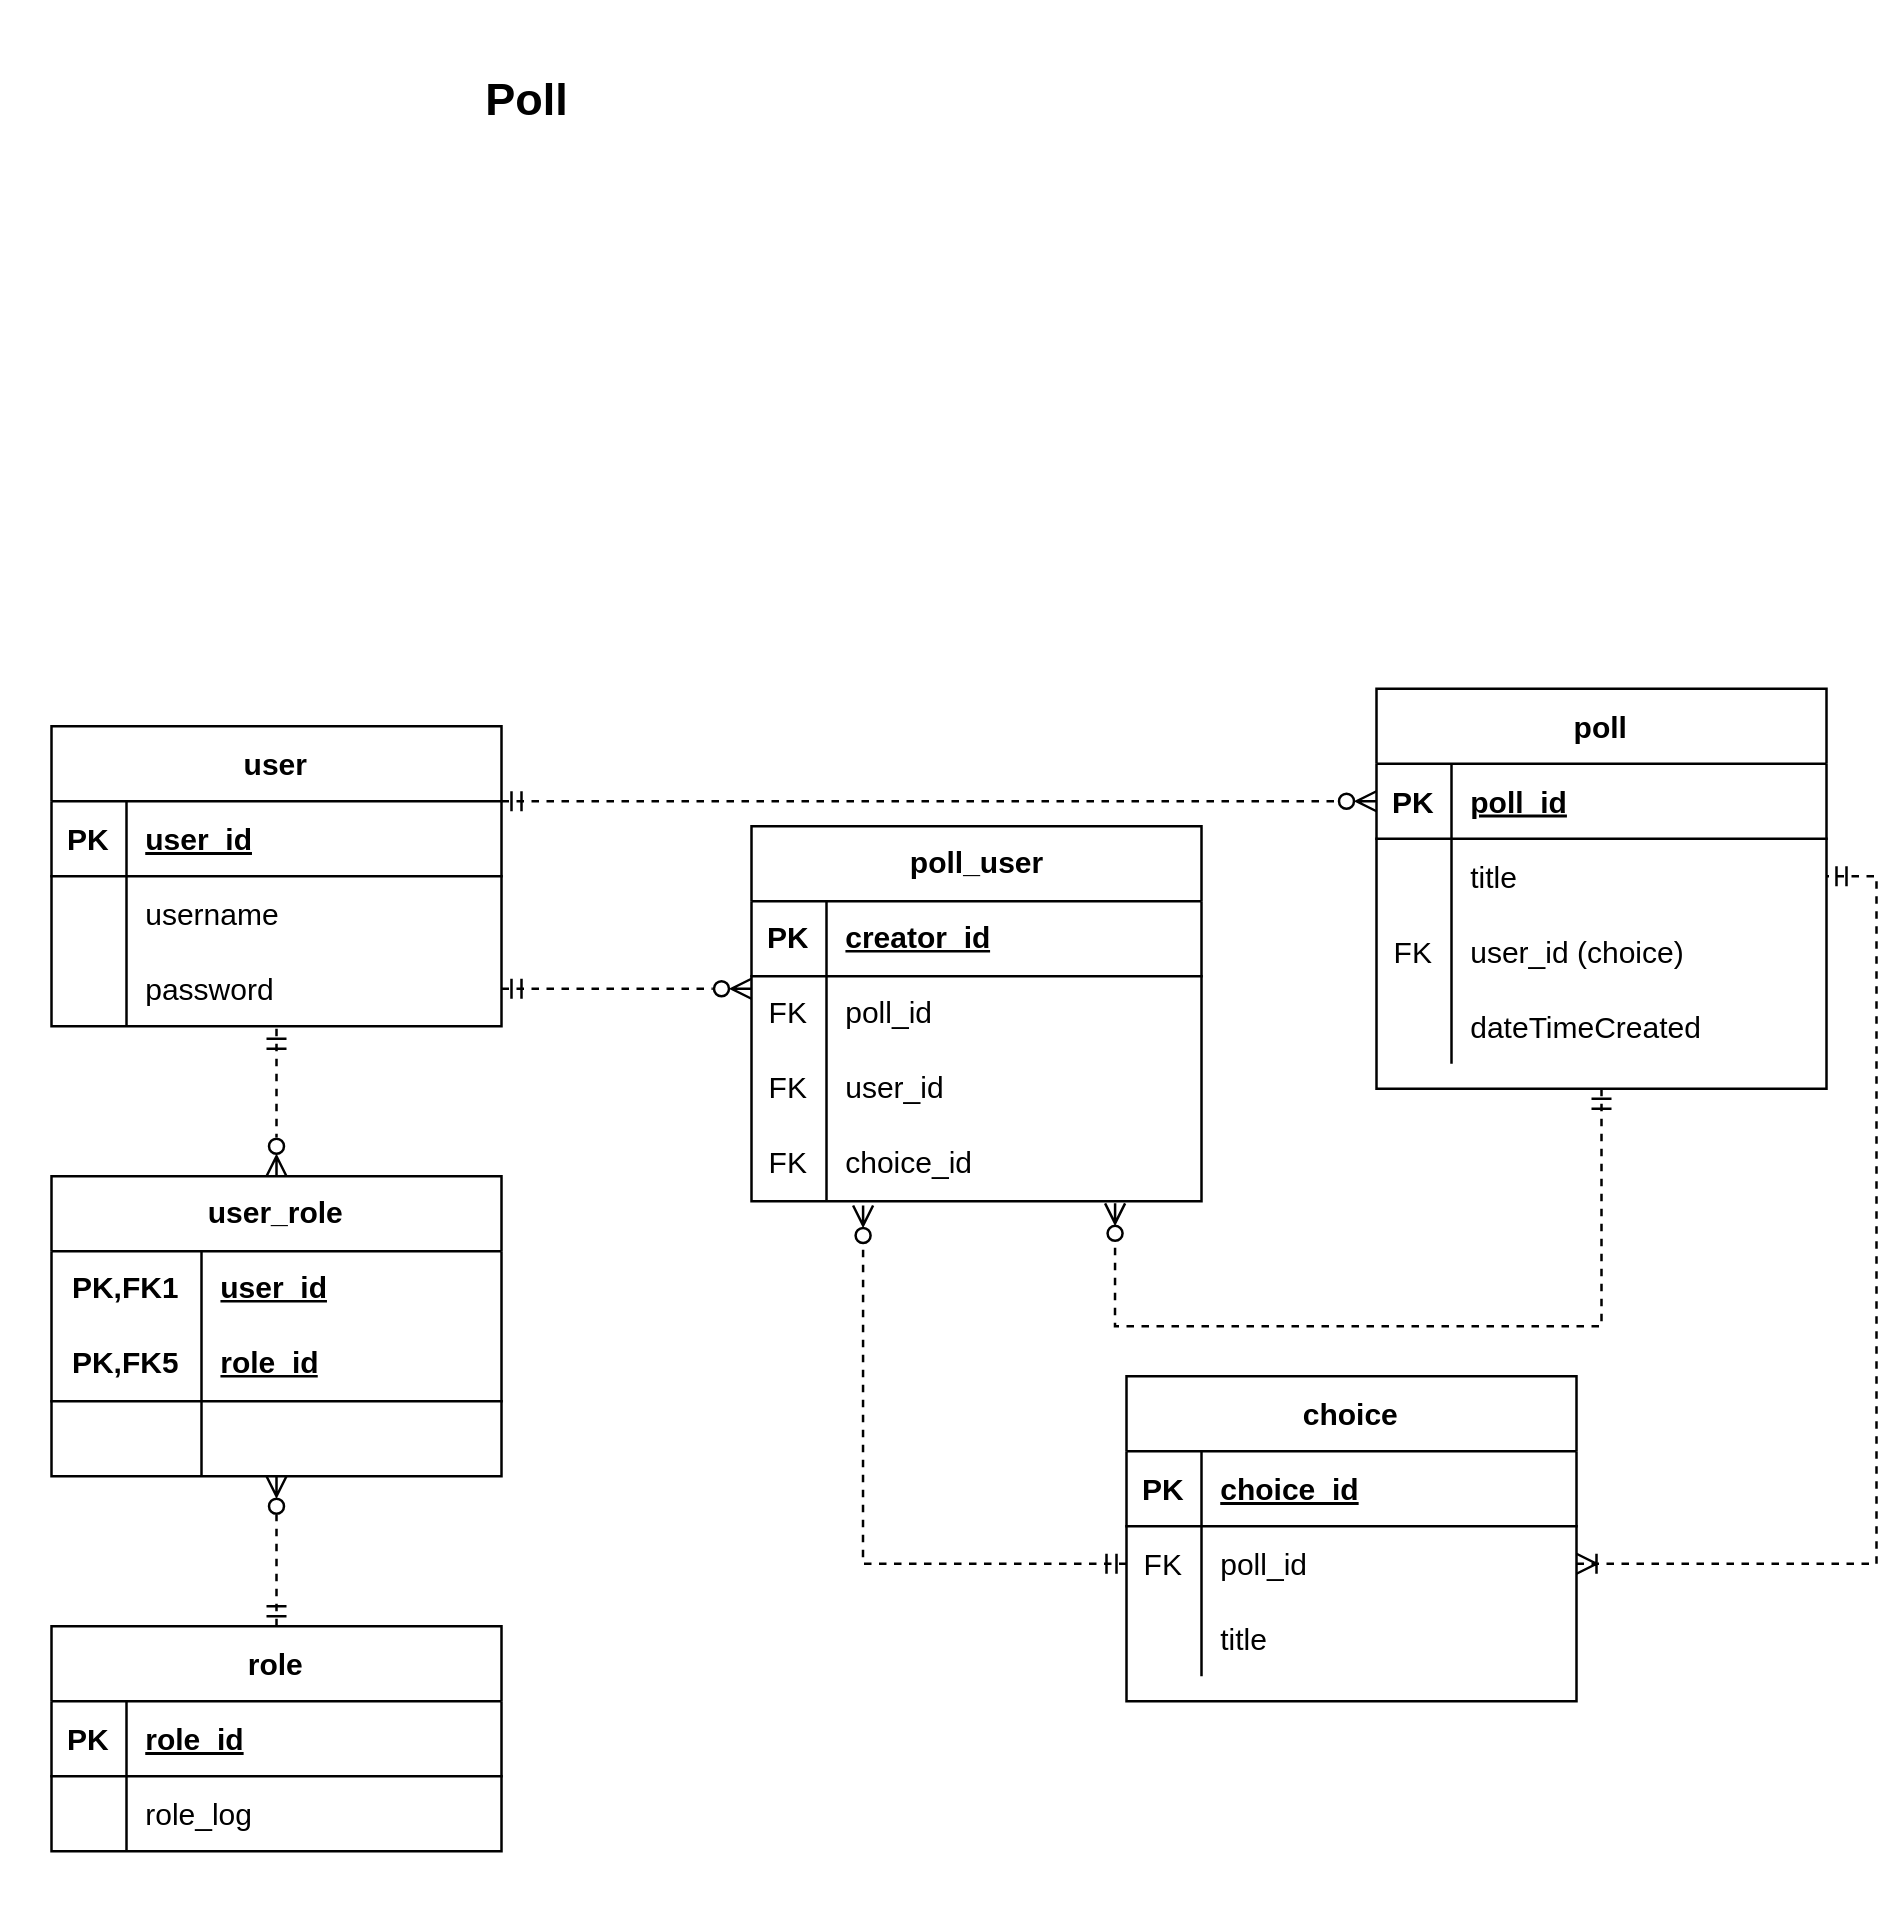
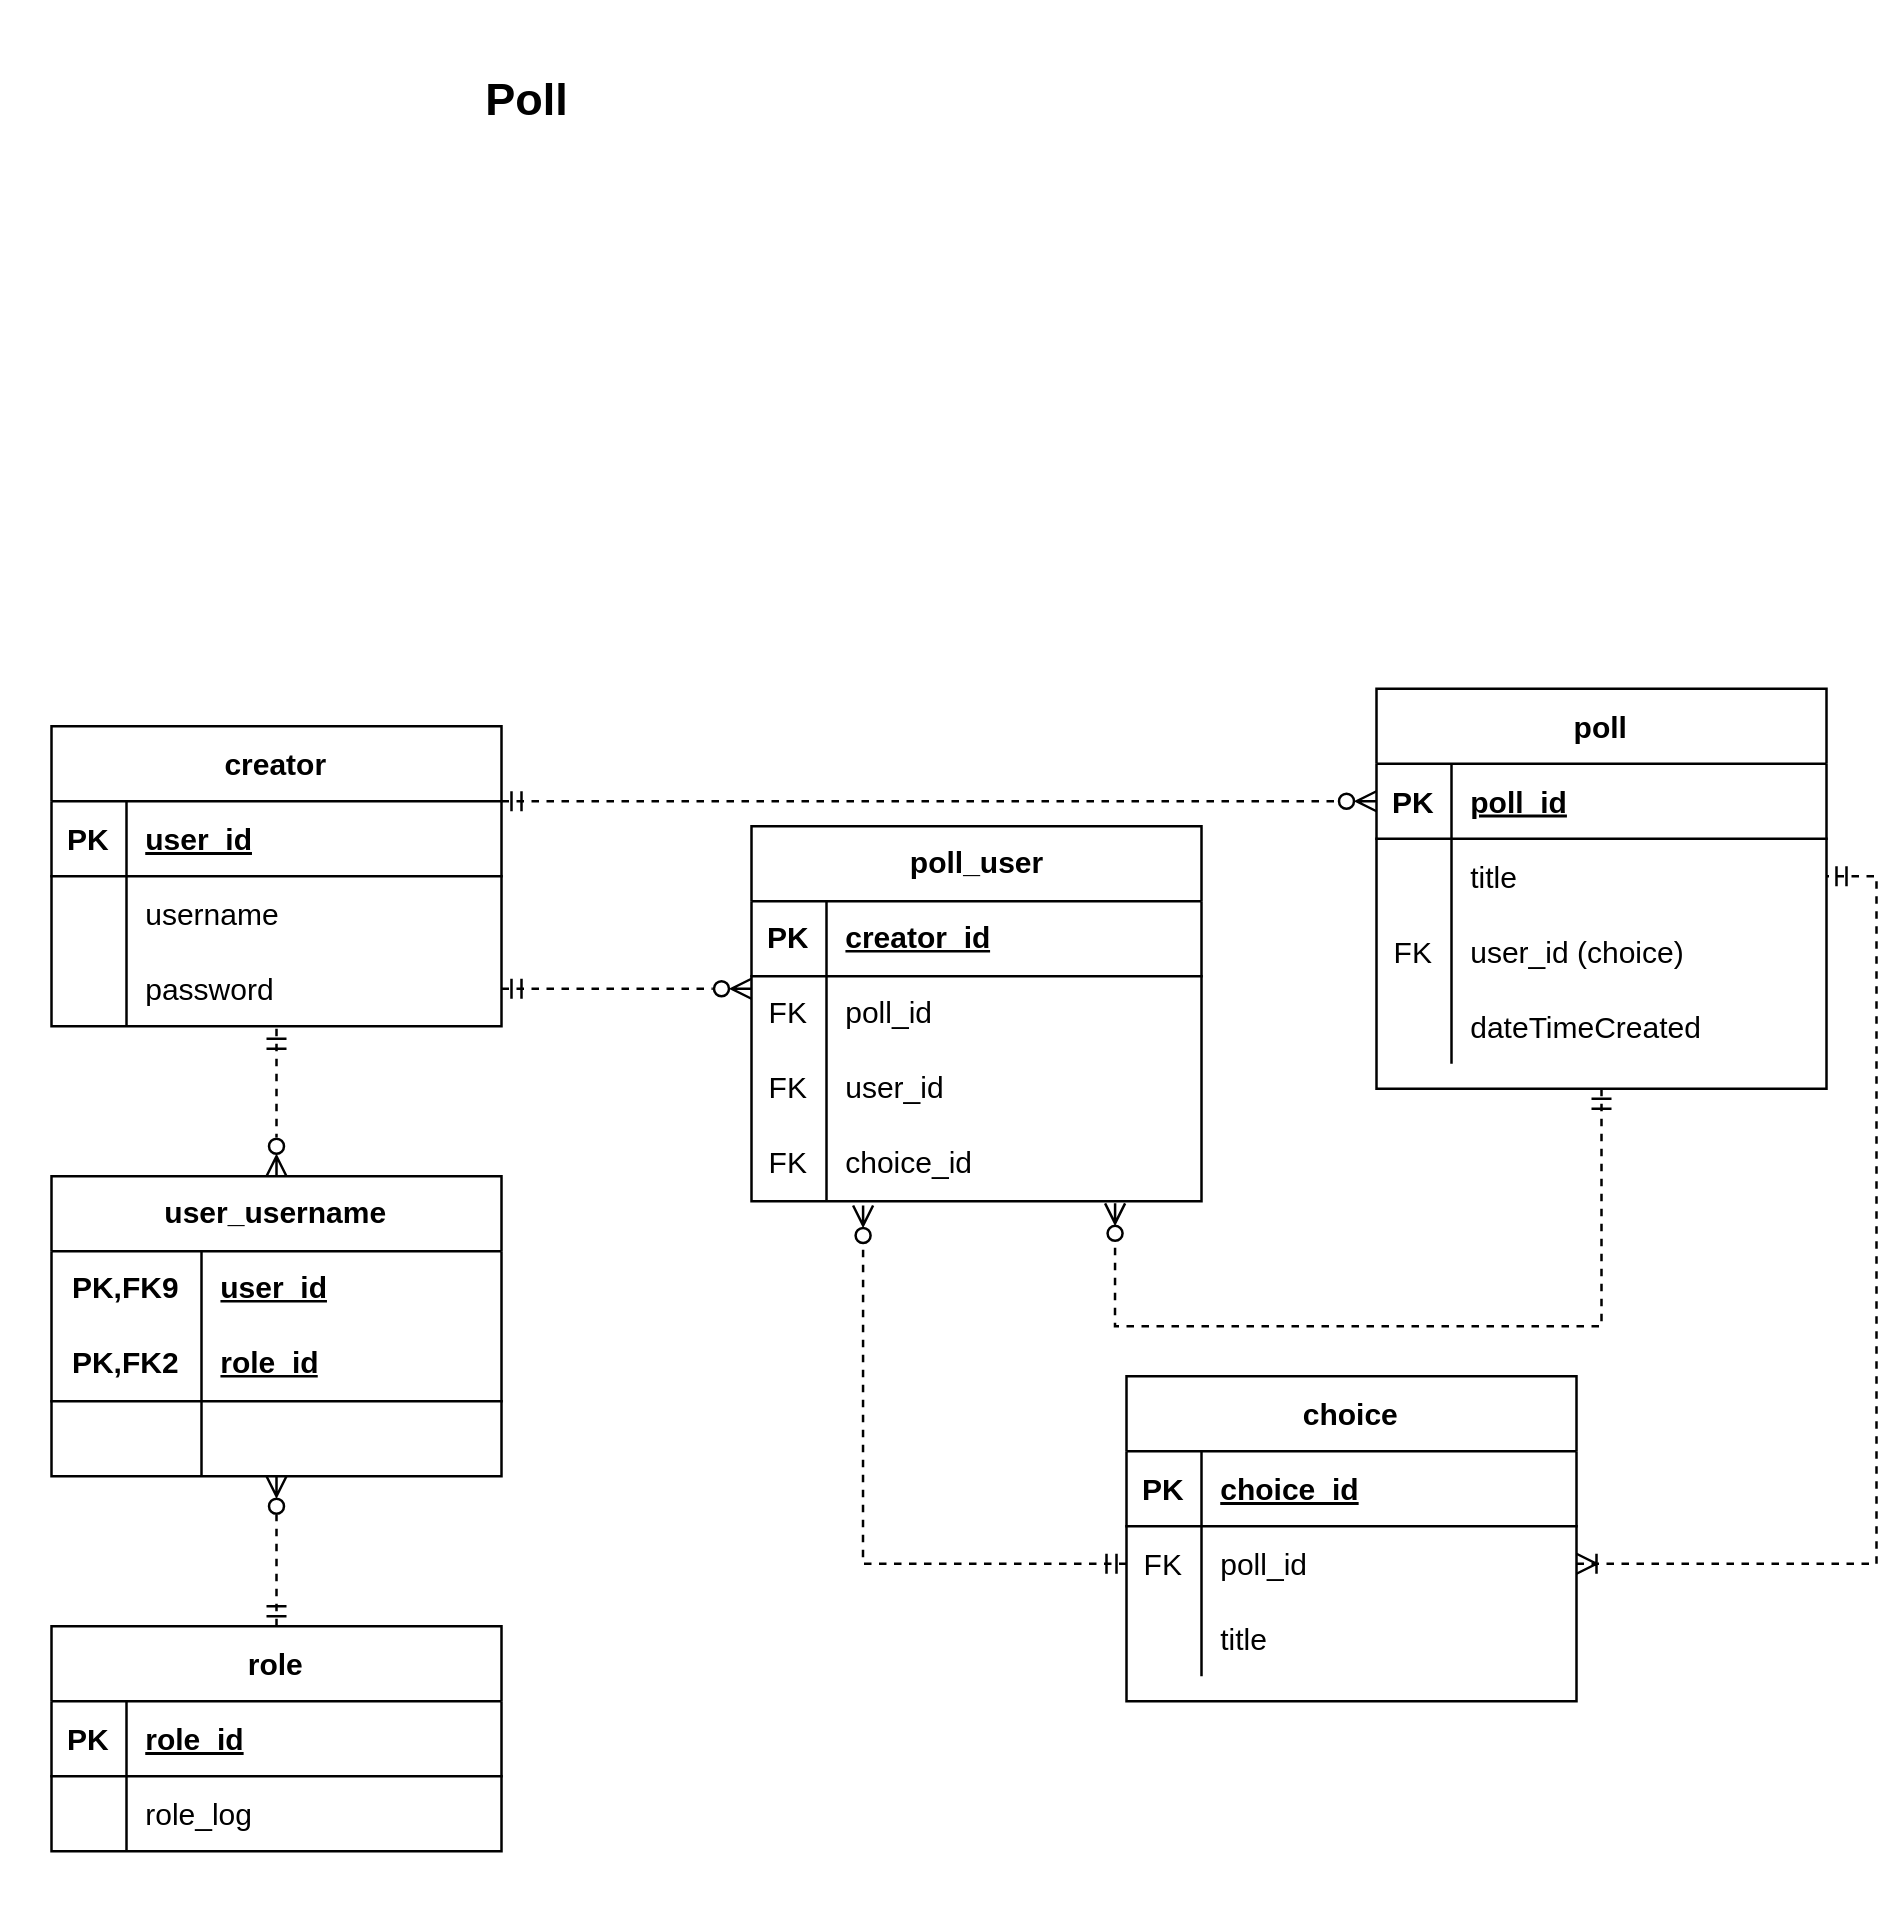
node "user": label "user" -> "creator"
node "user_role": label "user_role" -> "user_username"
node "PK,FK1": label "PK,FK1" -> "PK,FK9"
node "PK,FK5": label "PK,FK5" -> "PK,FK2"
